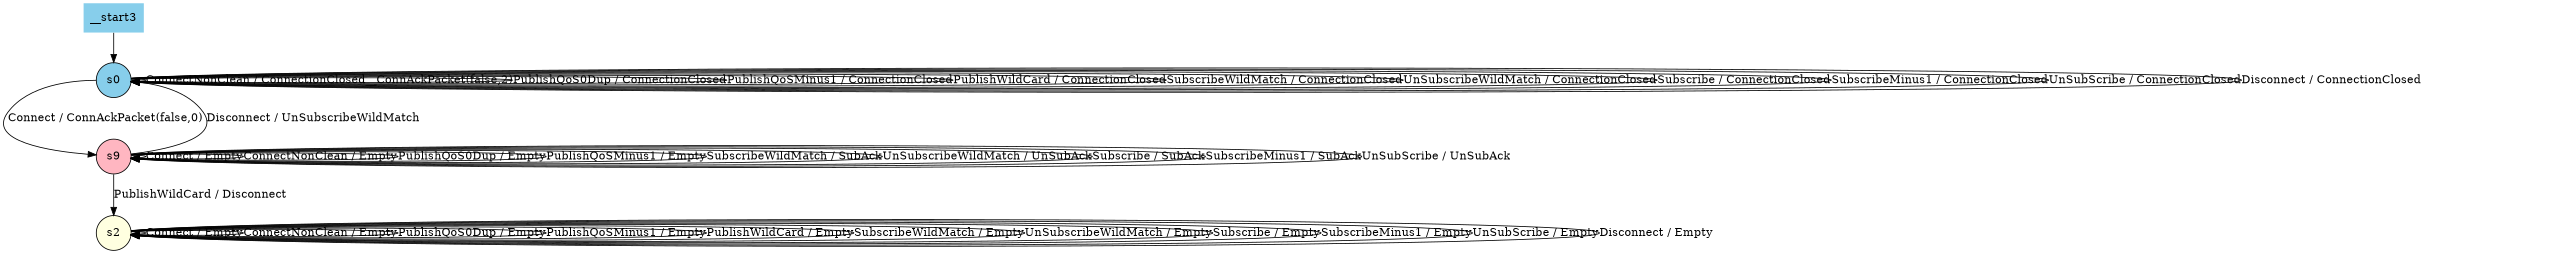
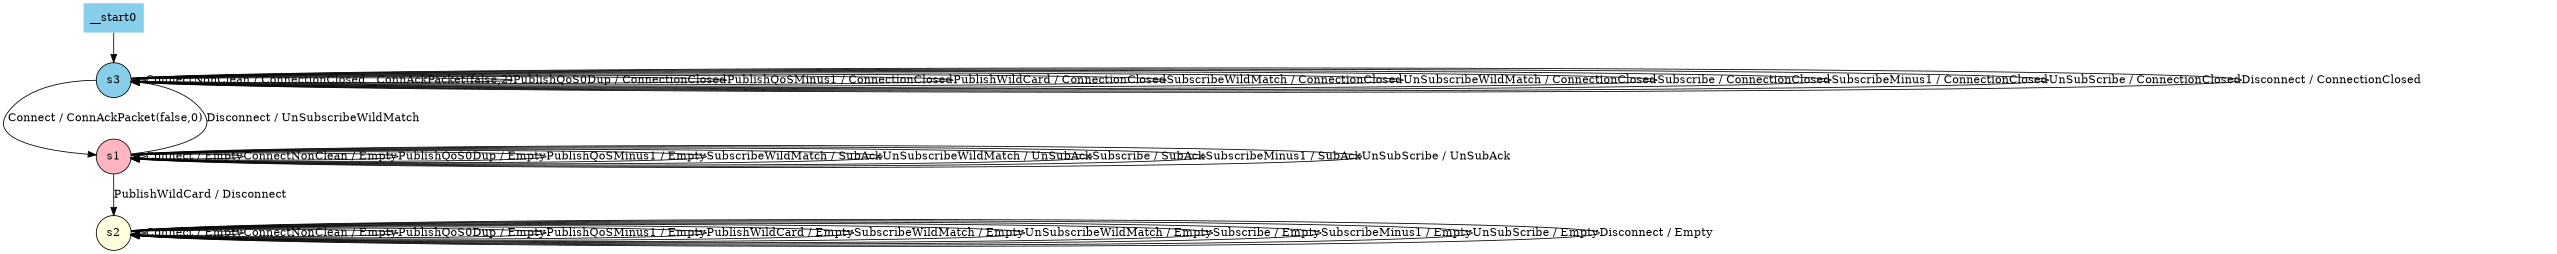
node "__start3": label "__start3" -> "__start0"
node "s0": label "s0" -> "s3"
node "s9": label "s9" -> "s1"
